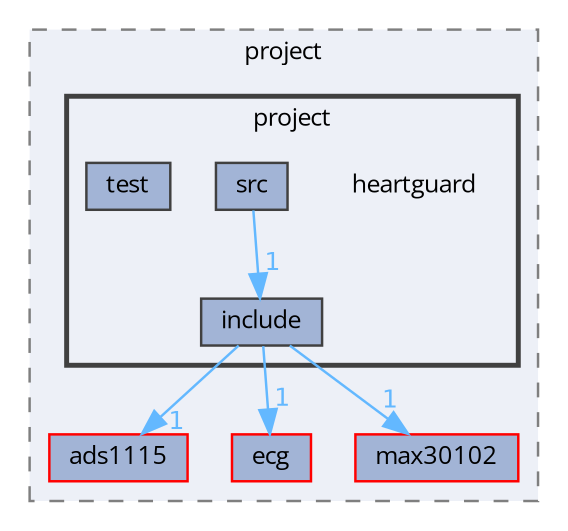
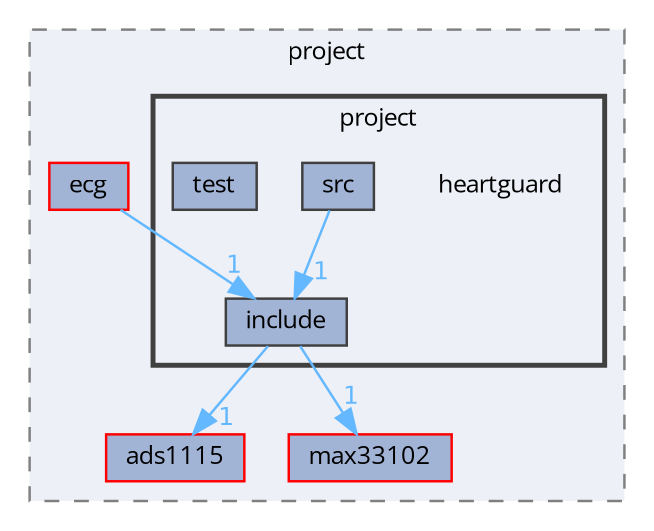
edge "include" -> "ecg": reversed
node "max30102": label "max30102" -> "max33102"
